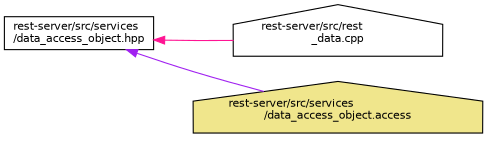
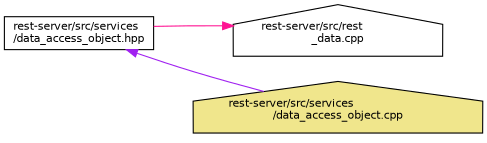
edge "rest-server/src/rest _data.cpp" -> "rest-server/src/services /data_access_object.hpp": reversed
node "rest-server/src/services /data_access_object.access": label "rest-server/src/services /data_access_object.access" -> "rest-server/src/services /data_access_object.cpp"
